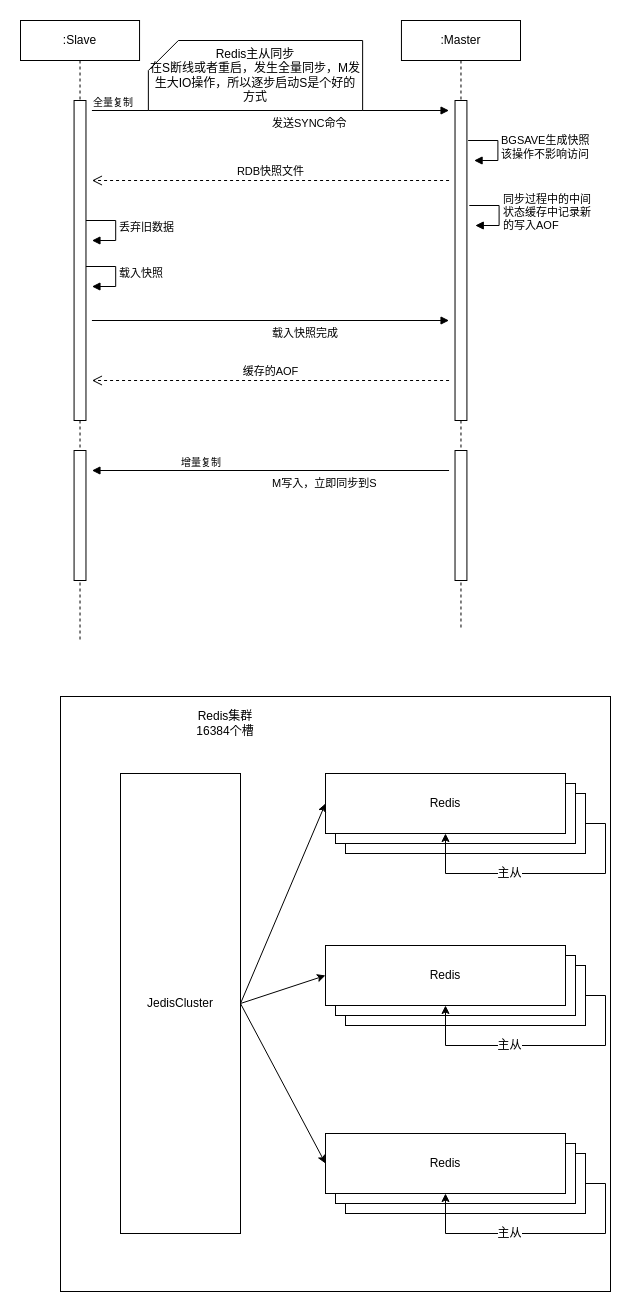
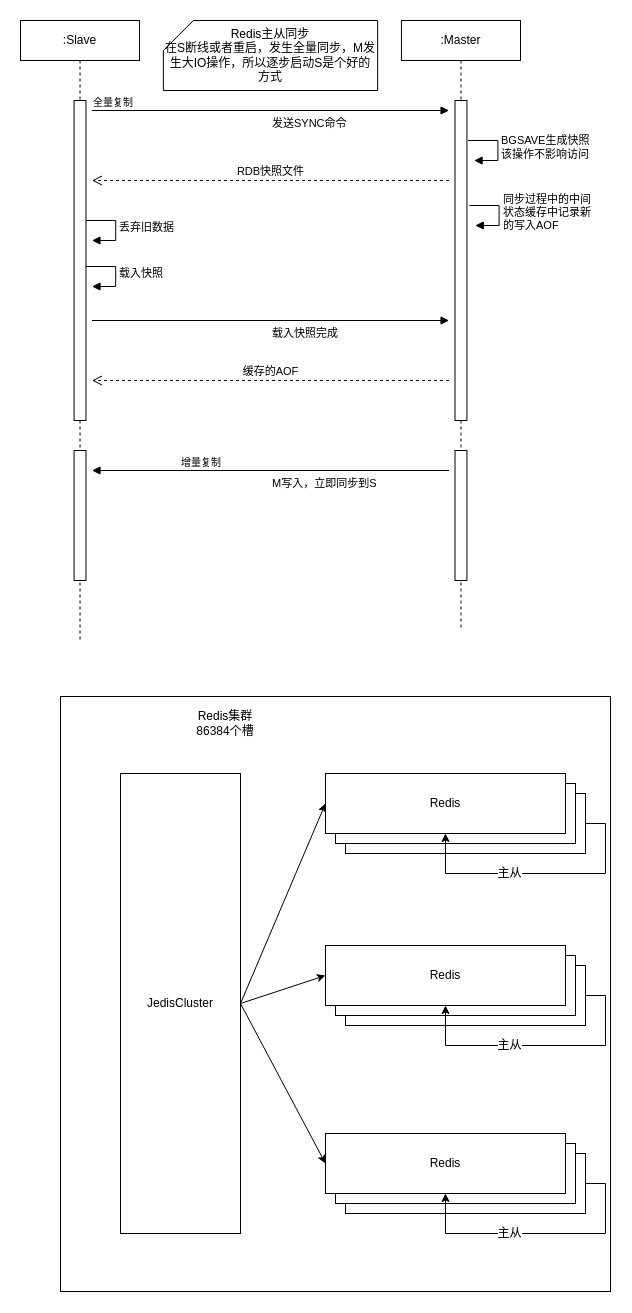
node "Redis主从同步 在S断线或者重启，发生全量同步，M发生大IO操作，所以逐步启动S是个好的方式": moved (256, 76) -> (271, 56)
node "Redis集群 16384个槽": label "Redis集群 16384个槽" -> "Redis集群 86384个槽"
